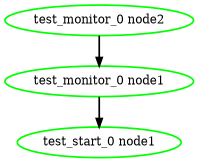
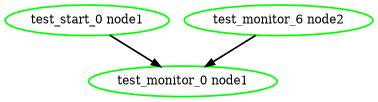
node "test_monitor_0 node2": label "test_monitor_0 node2" -> "test_monitor_6 node2"
edge "test_monitor_0 node1" -> "test_start_0 node1": reversed
